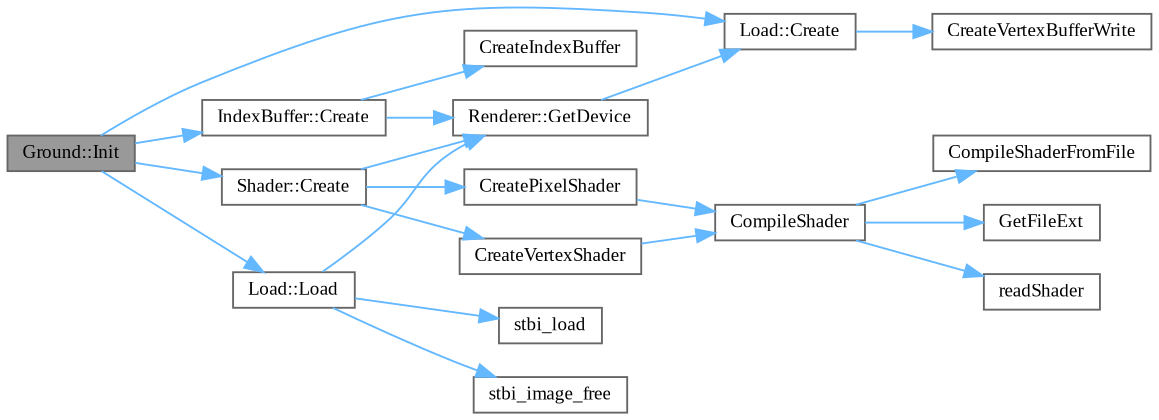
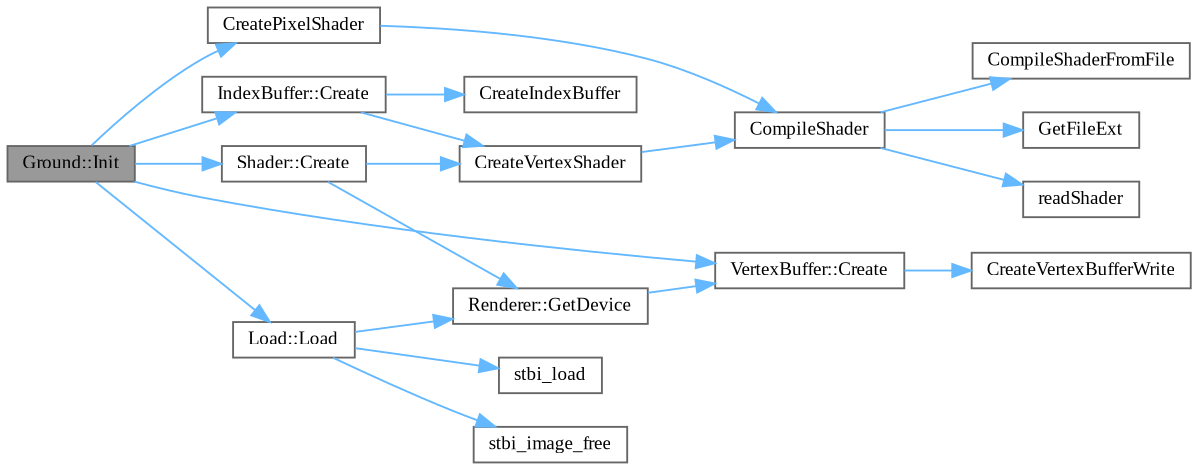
node "Load::Create": label "Load::Create" -> "VertexBuffer::Create"
edge "IndexBuffer::Create" -> "Renderer::GetDevice": now "IndexBuffer::Create" -> "CreateVertexShader"
edge "Shader::Create" -> "CreatePixelShader": now "Ground::Init" -> "CreatePixelShader"
